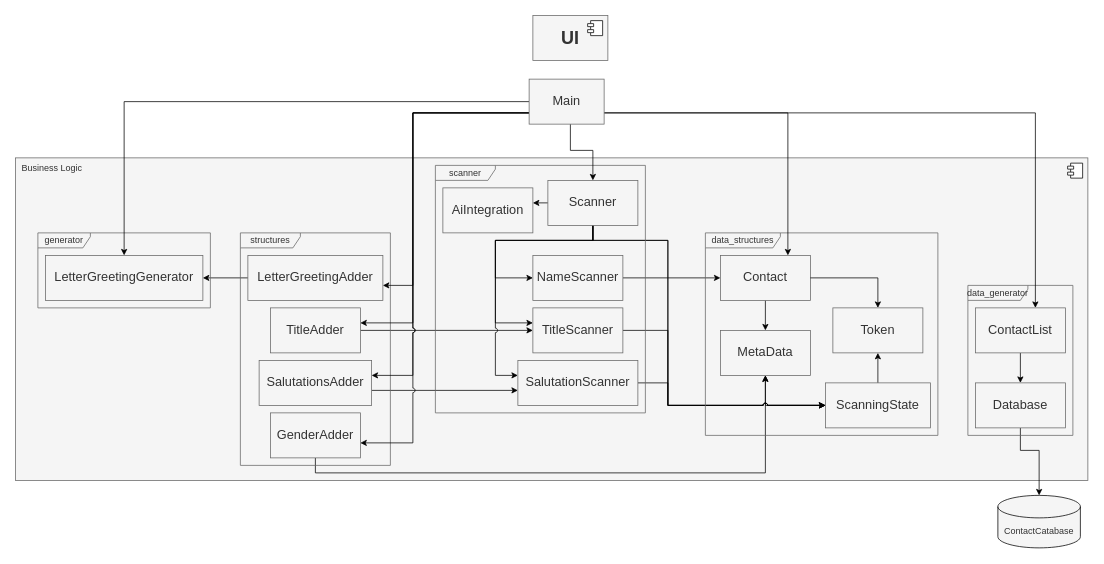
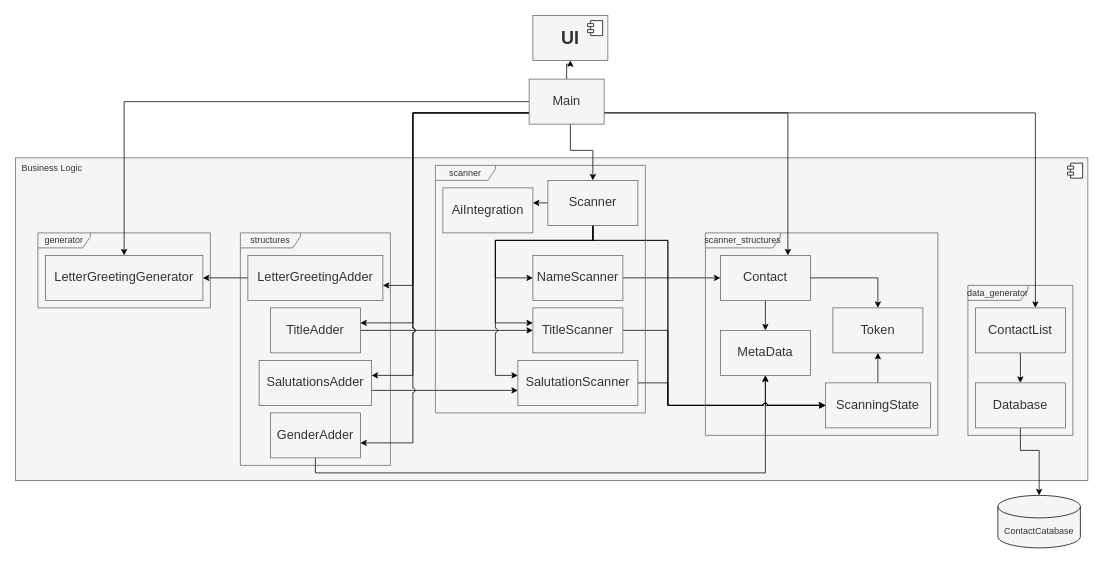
edge "Main" -> "UI": added
node "data_structures": label "data_structures" -> "scanner_structures"
